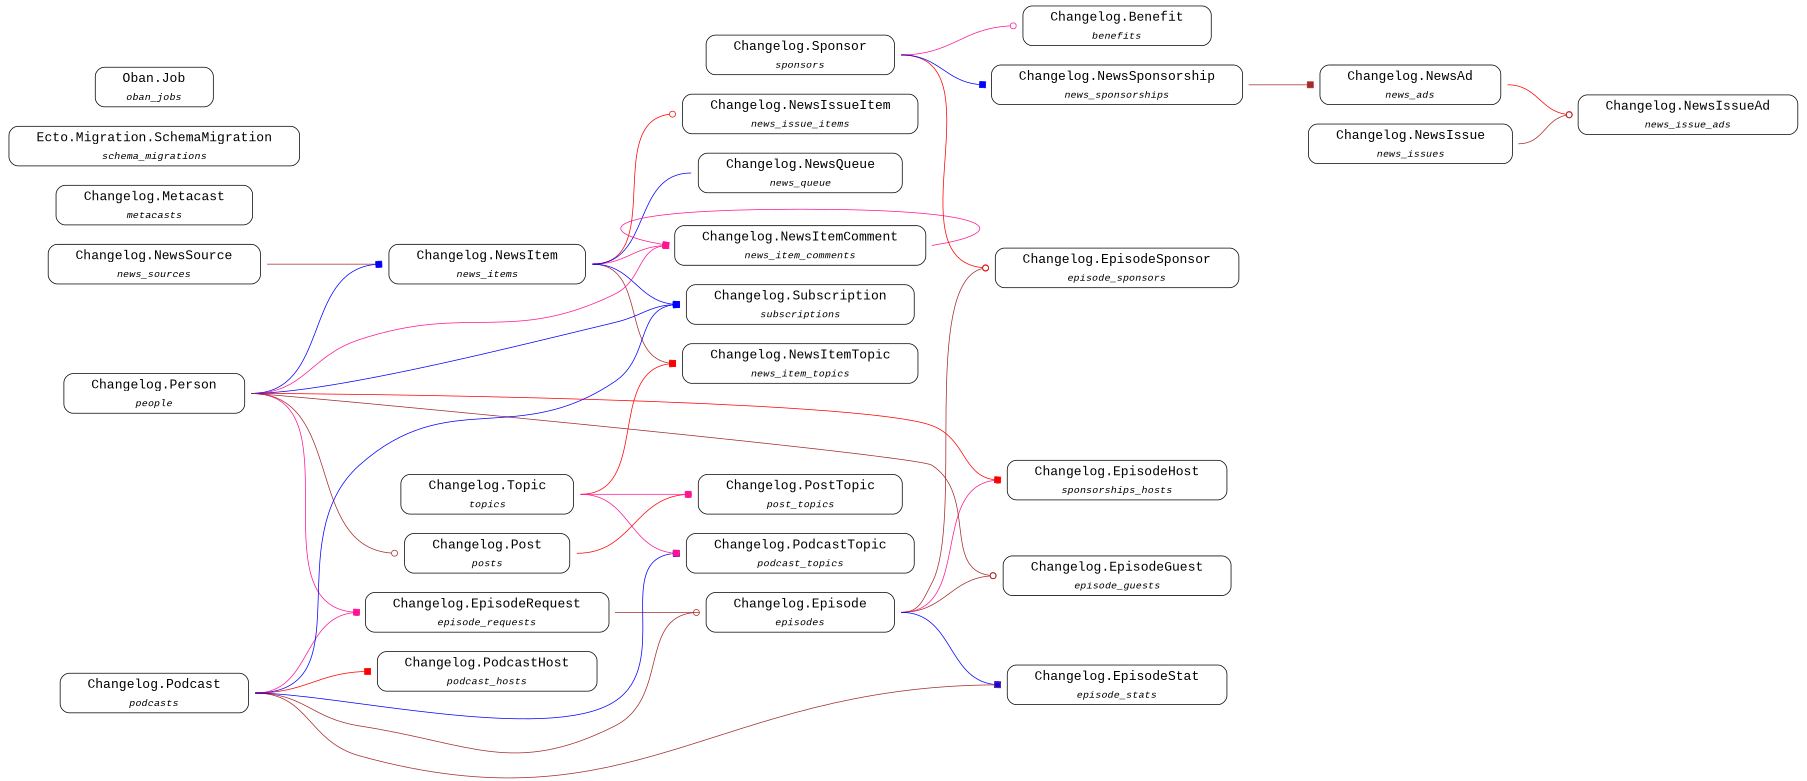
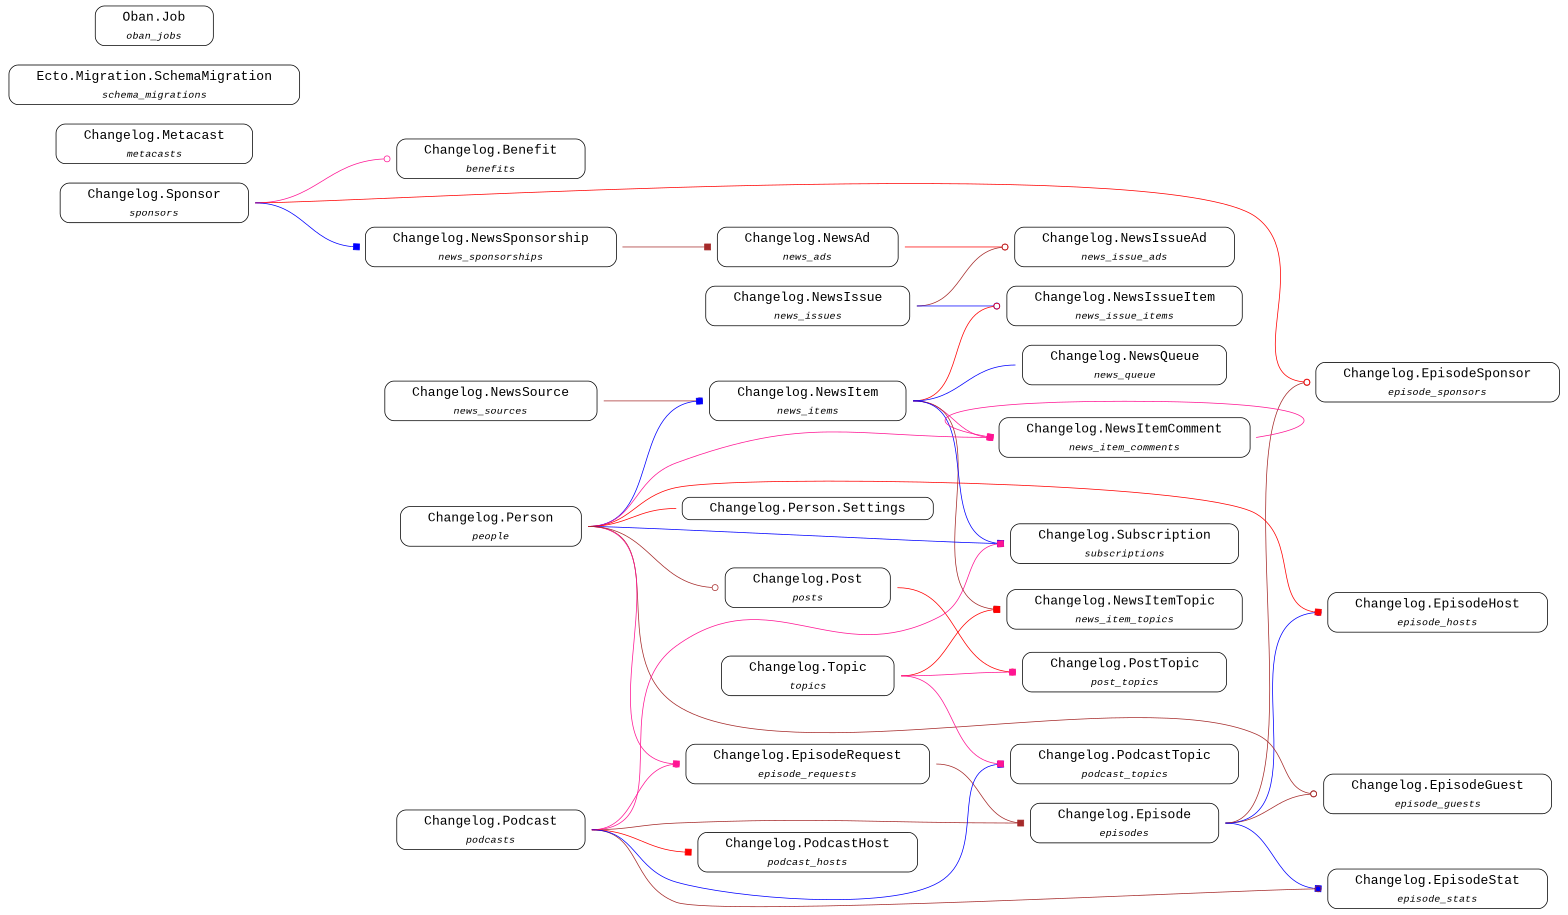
edge "Changelog.NewsIssue" -> "Changelog.NewsIssueItem": added
edge "Changelog.Podcast" -> "Changelog.Subscription": color blue -> deeppink
node "Changelog.EpisodeHost": text "sponsorships_hosts" -> "episode_hosts"
node "Changelog.Person.Settings": added
edge "Changelog.Episode" -> "Changelog.EpisodeHost": color deeppink -> blue
edge "Changelog.Podcast" -> "Changelog.Episode": arrowhead odot -> box
